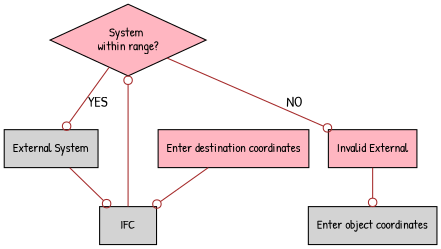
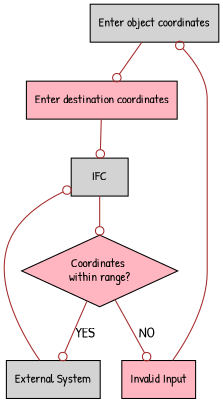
node "System within range?": label "System within range?" -> "Coordinates within range?"
edge "Enter object coordinates" -> "Enter destination coordinates": added
node "Invalid External": label "Invalid External" -> "Invalid Input"
